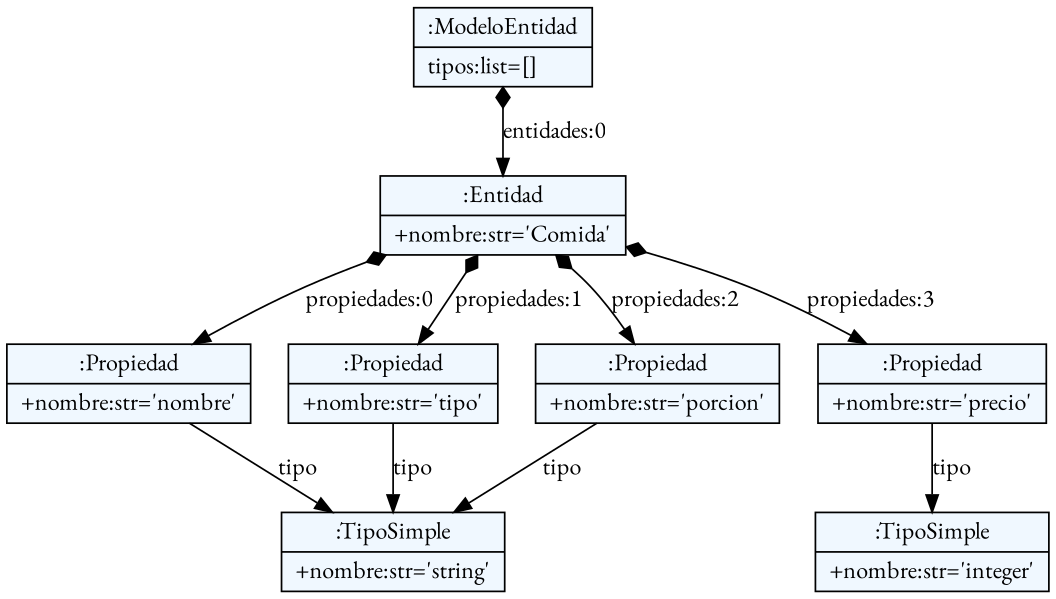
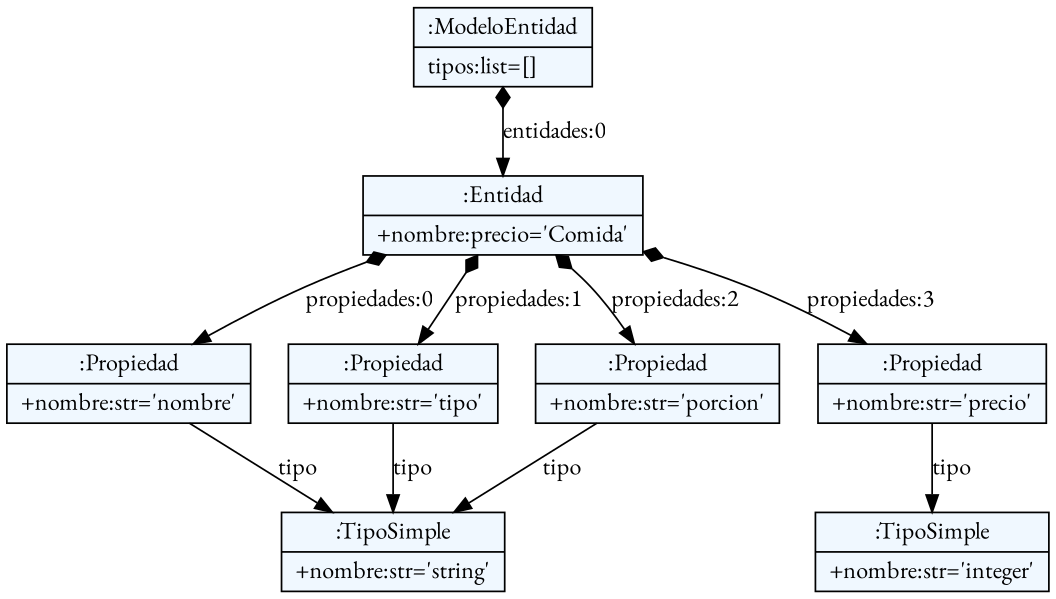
node ":Entidad": text "+nombre:str='Comida'" -> "+nombre:precio='Comida'"
